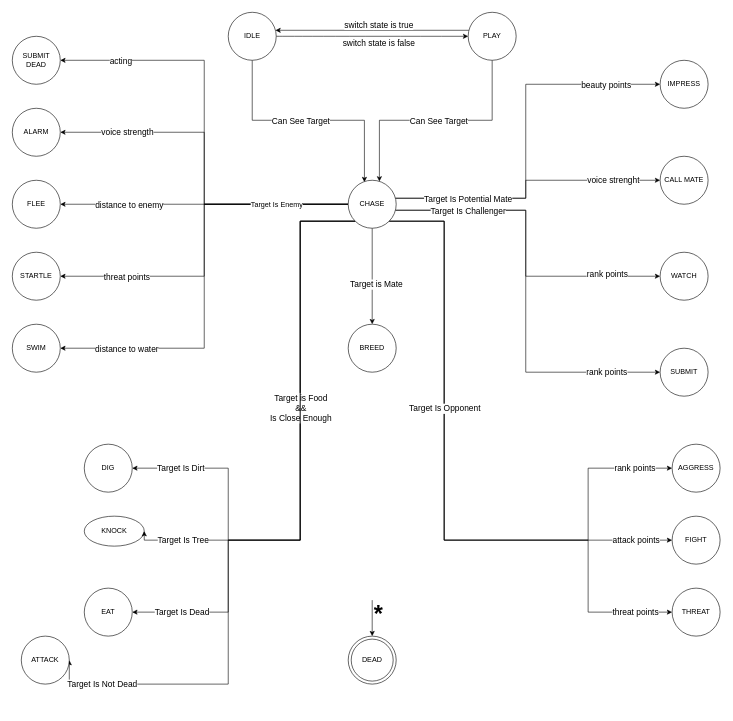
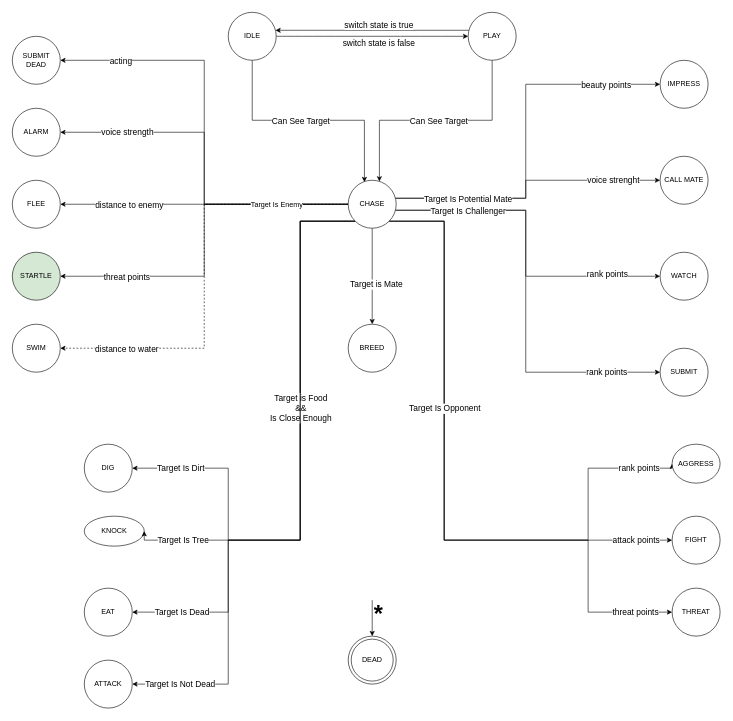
node "STARTLE": fillcolor #ffffff -> #d5e8d4
edge "CHASE" -> "SWIM": style solid -> dashed
node "AGGRESS": size 48x48 -> 48x39
node "ATTACK": moved (45, 660) -> (108, 684)
